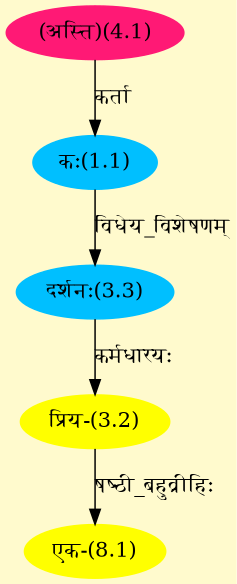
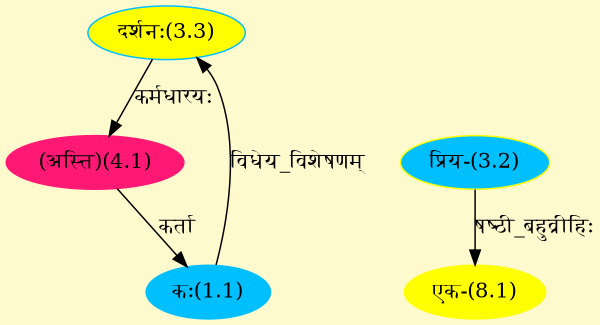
node "दर्शनः(3.3)": fillcolor #00bfff -> #ffff00
edge "दर्शनः(3.3)" -> "प्रिय-(3.2)": now "दर्शनः(3.3)" -> "(अस्ति)(4.1)"
node "प्रिय-(3.2)": fillcolor #ffff00 -> #00bfff
